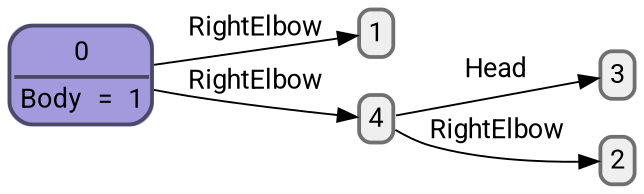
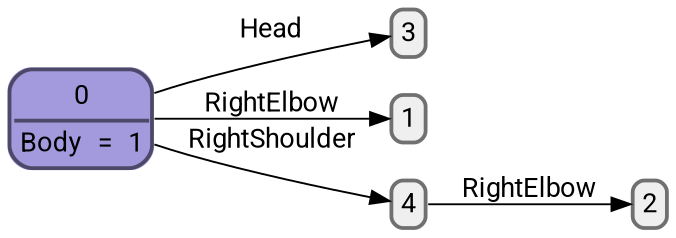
edge "0" -> "4": label "RightElbow" -> "RightShoulder"
edge "4" -> "3": now "0" -> "3"
